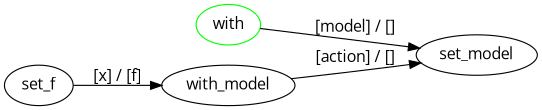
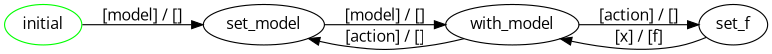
node "with": label "with" -> "initial"
edge "set_model" -> "with_model": added, label "[model] / []"
edge "with_model" -> "set_f": added, label "[action] / []"
